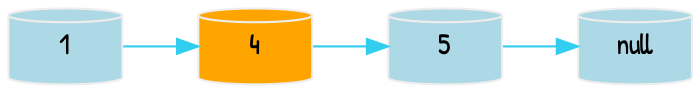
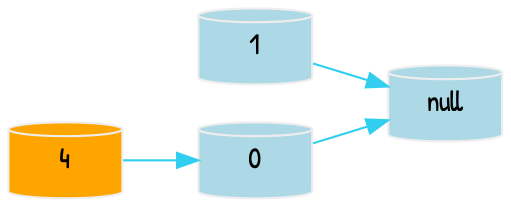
edge "1" -> "4": now "1" -> "null"
node "5": label "5" -> "0"
